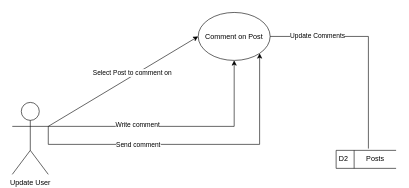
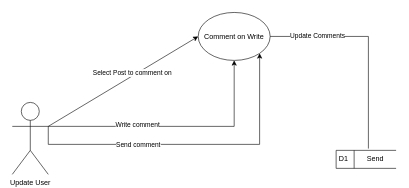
node "Comment on Post": label "Comment on Post" -> "Comment on Write"
node "D2": label "D2" -> "D1"
node "Posts": label "Posts" -> "Send"
